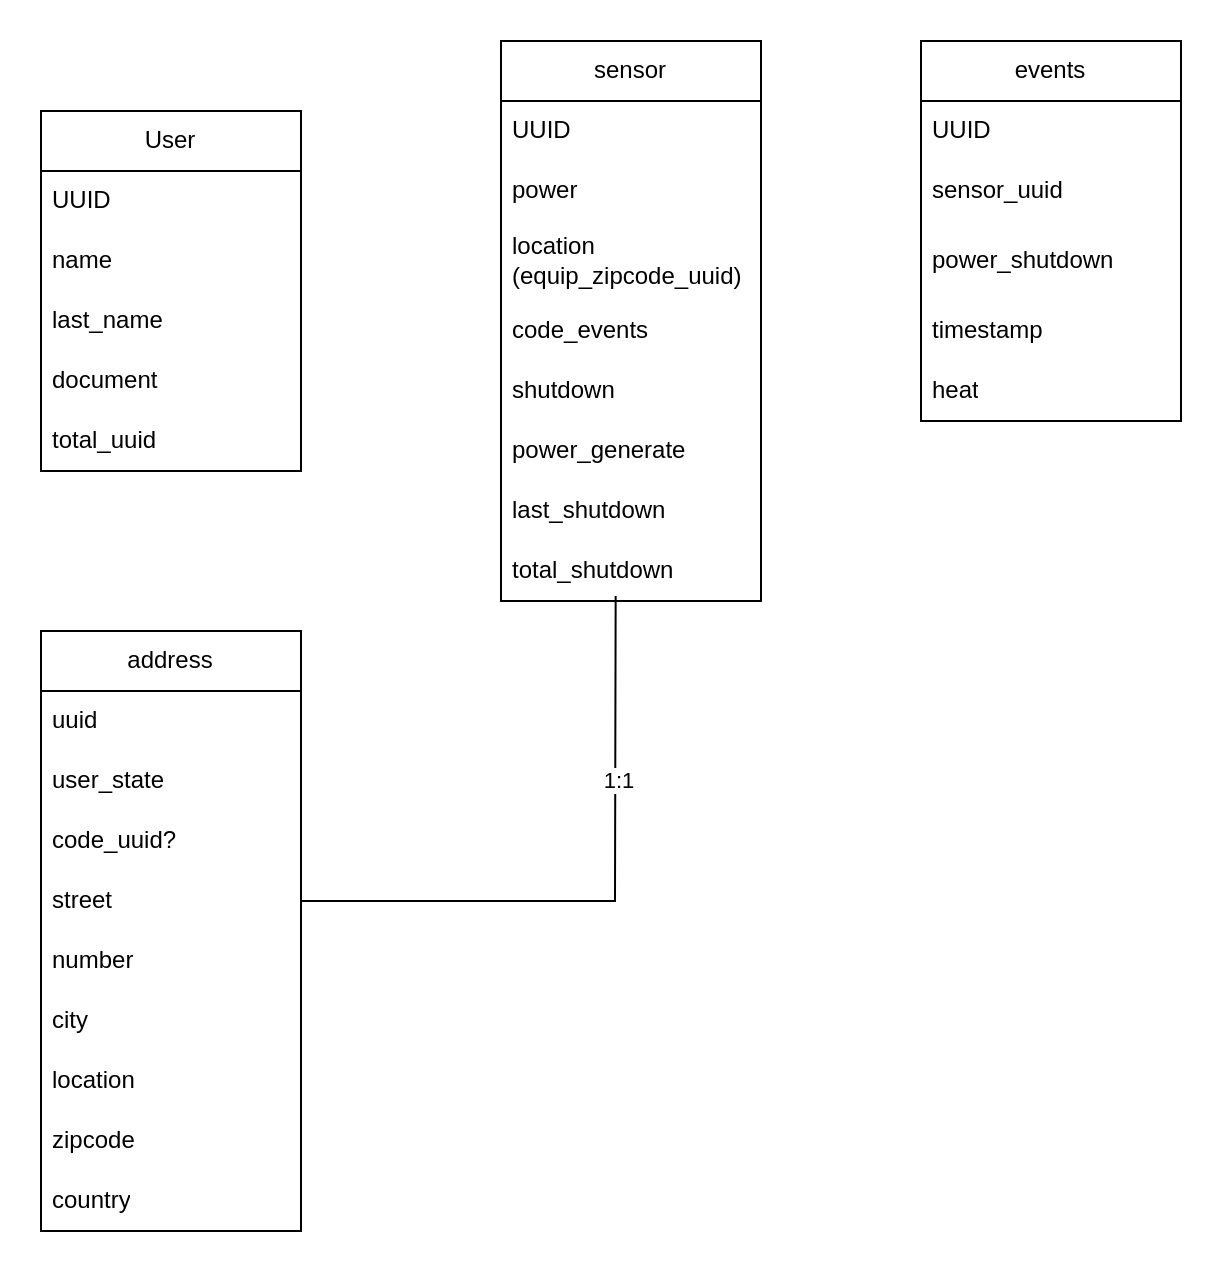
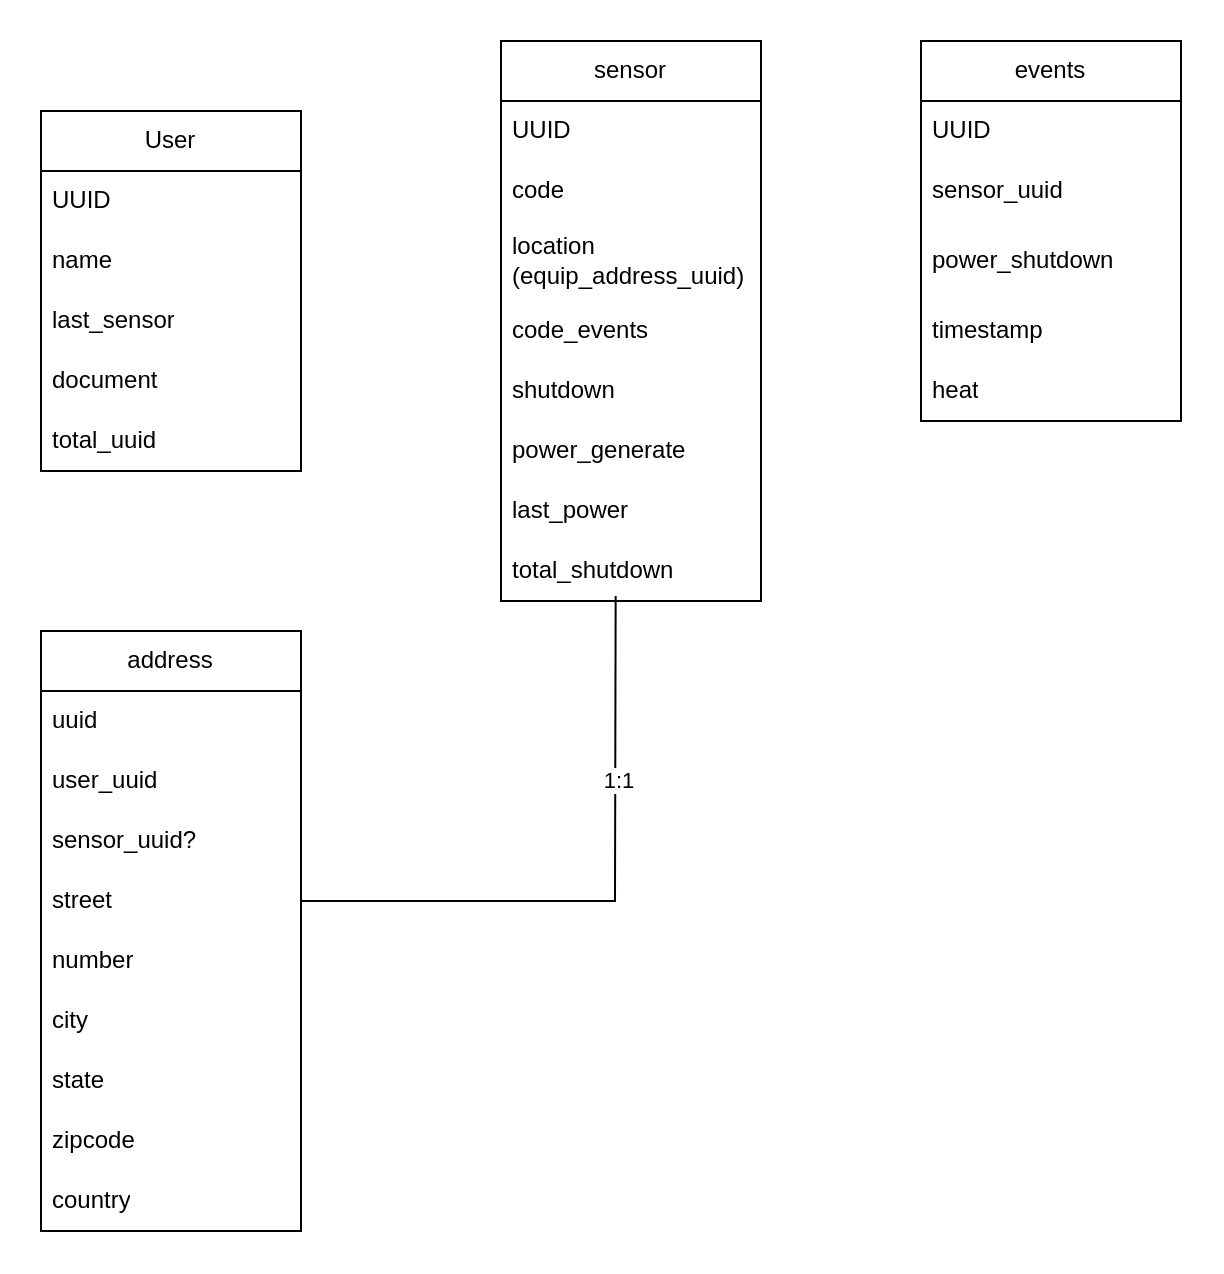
node "power": label "power" -> "code"
node "location (equip_zipcode_uuid)": label "location (equip_zipcode_uuid)" -> "location (equip_address_uuid)"
node "last_name": label "last_name" -> "last_sensor"
node "last_shutdown": label "last_shutdown" -> "last_power"
node "user_state": label "user_state" -> "user_uuid"
node "code_uuid?": label "code_uuid?" -> "sensor_uuid?"
node "location": label "location" -> "state"
